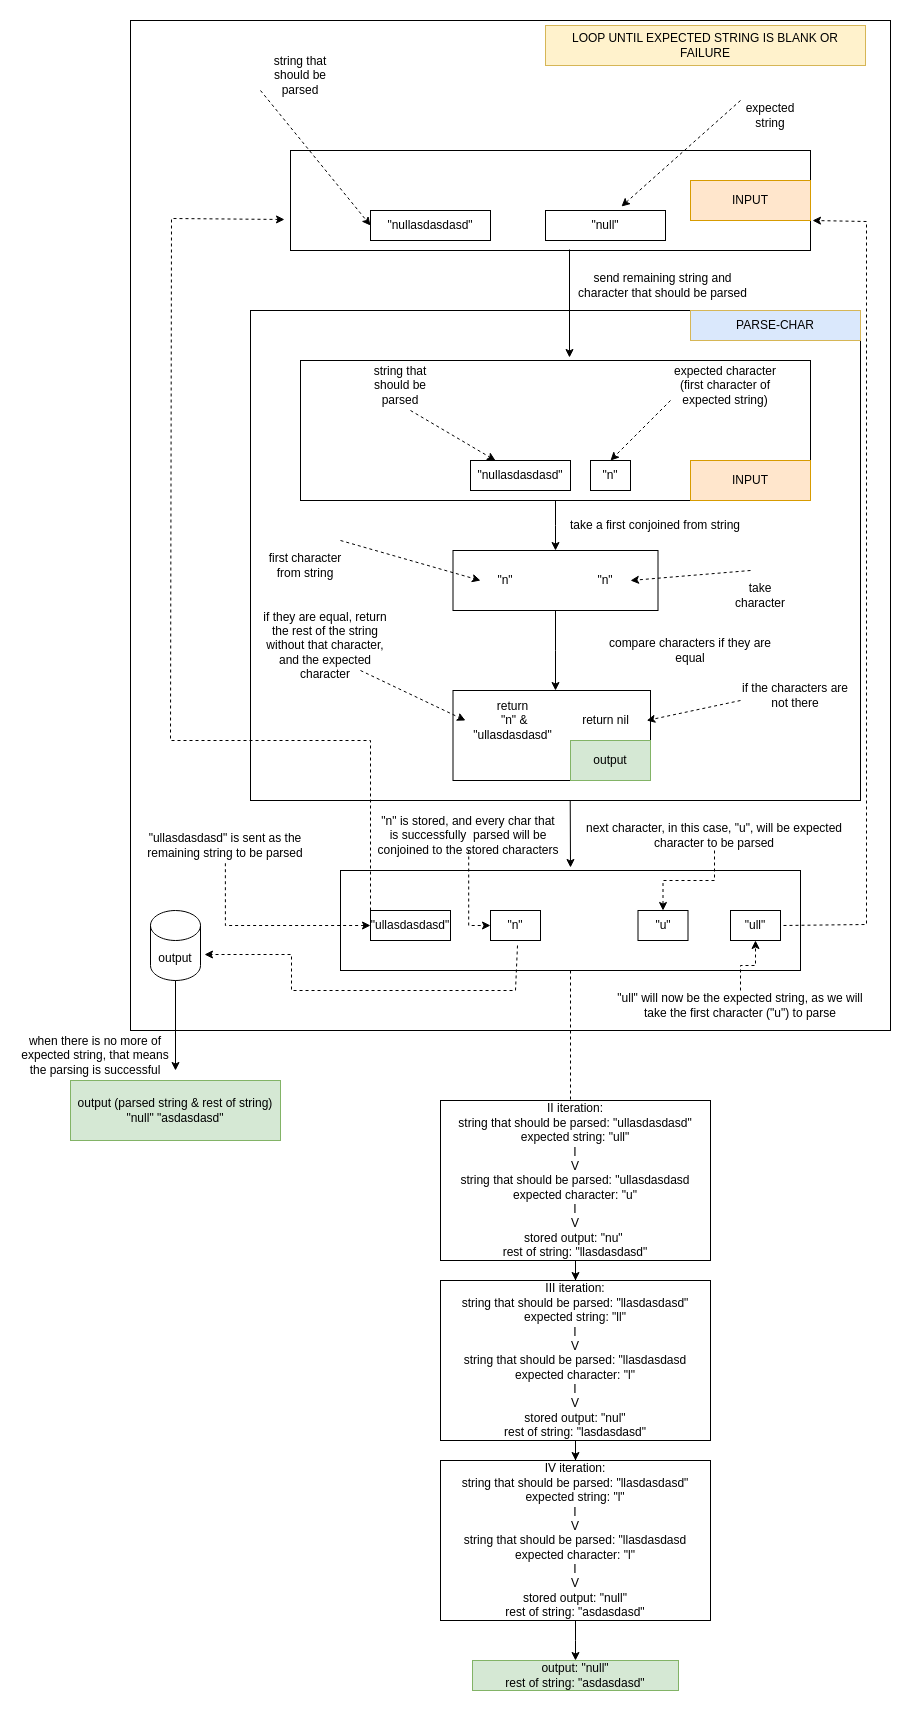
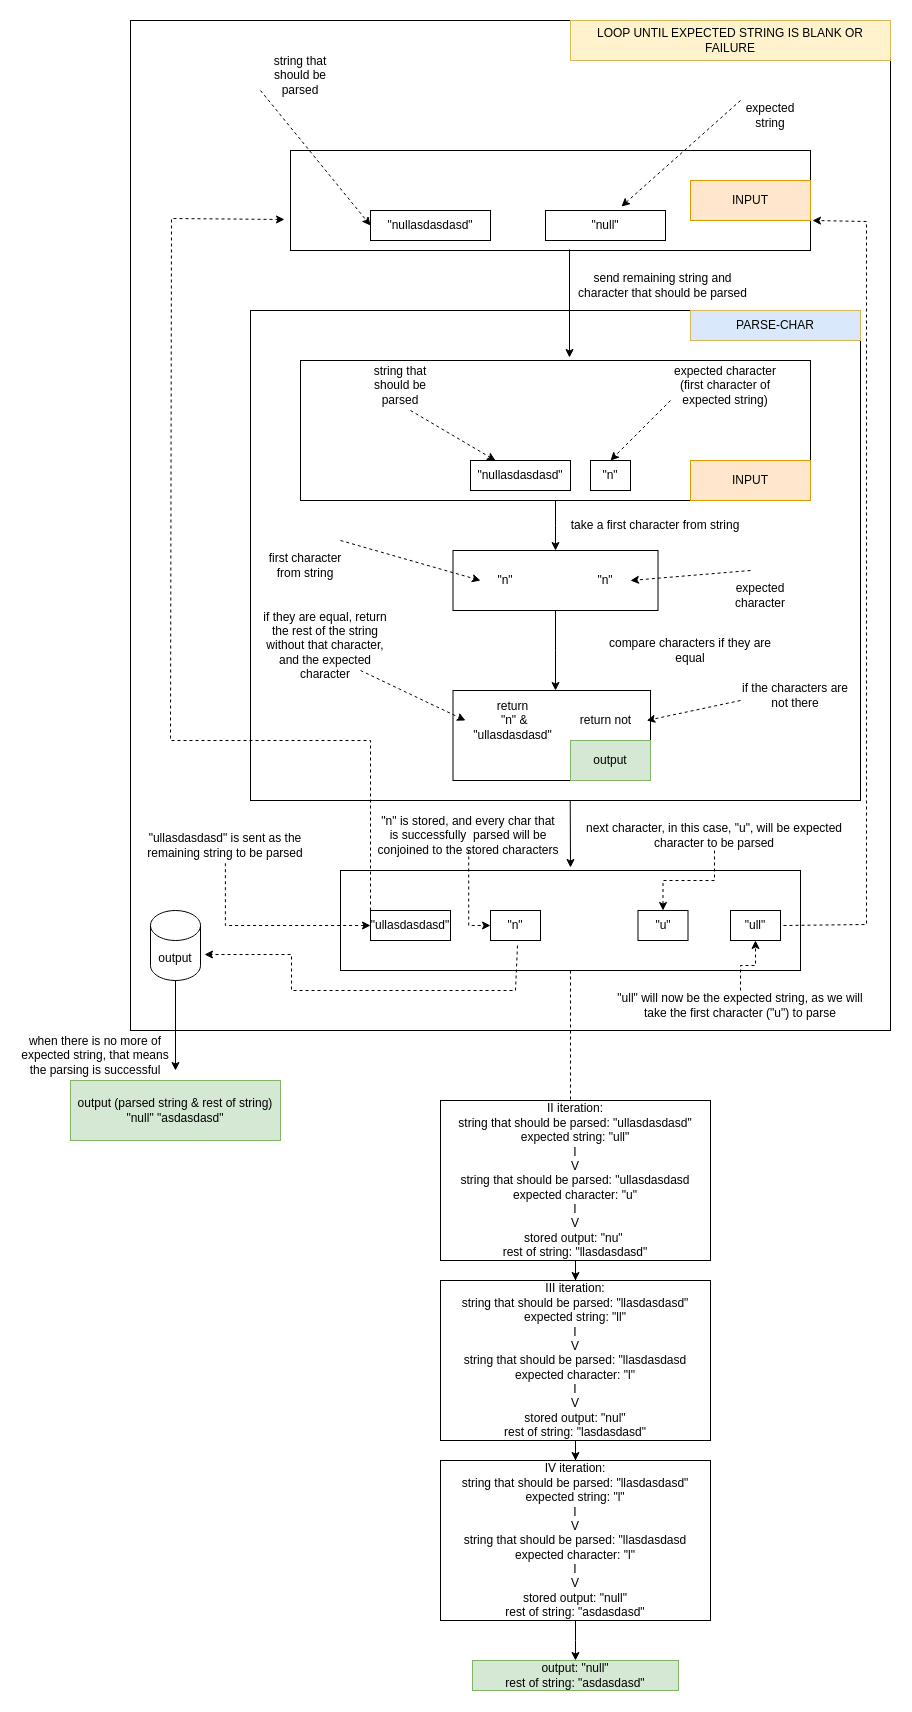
node "LOOP UNTIL EXPECTED STRING IS BLANK OR FAILURE": moved (706, 46) -> (731, 41)
node "take a first conjoined from string": label "take a first conjoined from string" -> "take a first character from string"
node "take character": label "take character" -> "expected character"
node "return nil": label "return nil" -> "return not"
